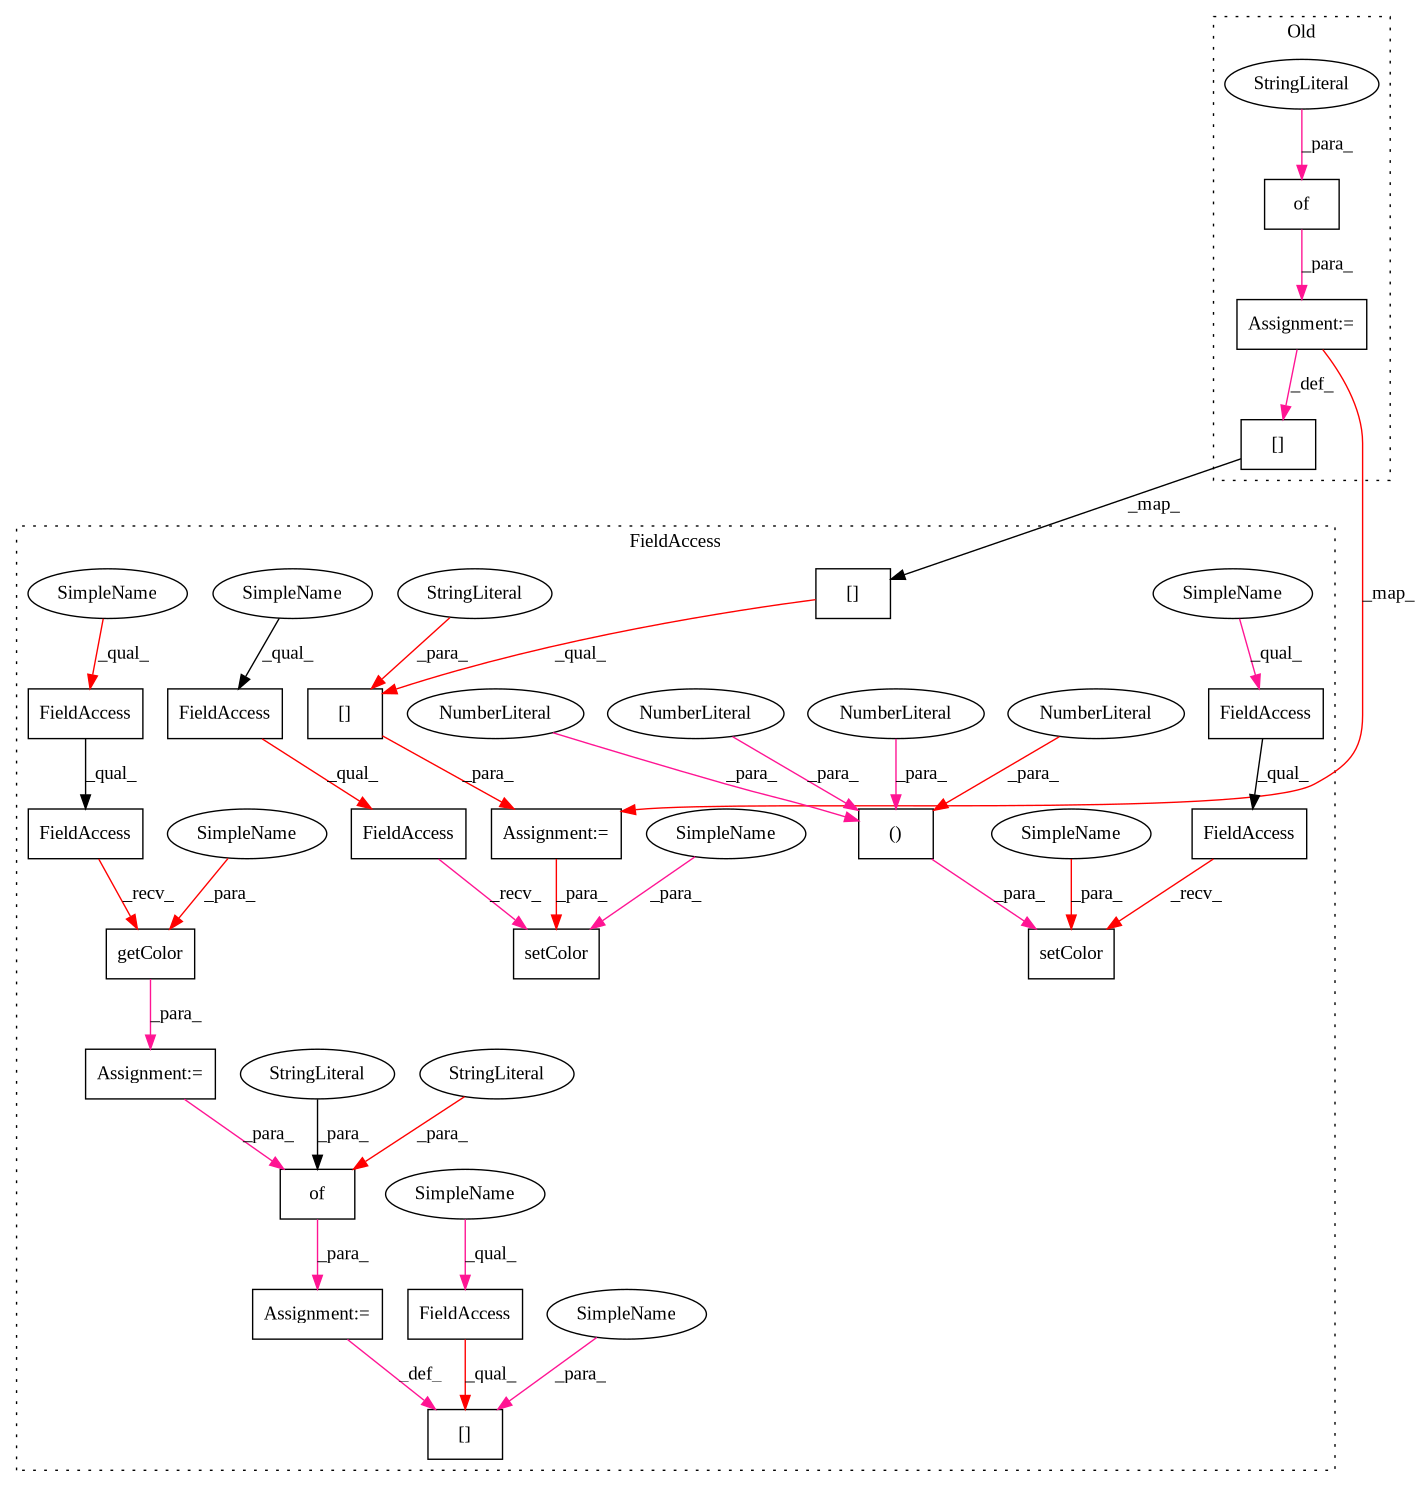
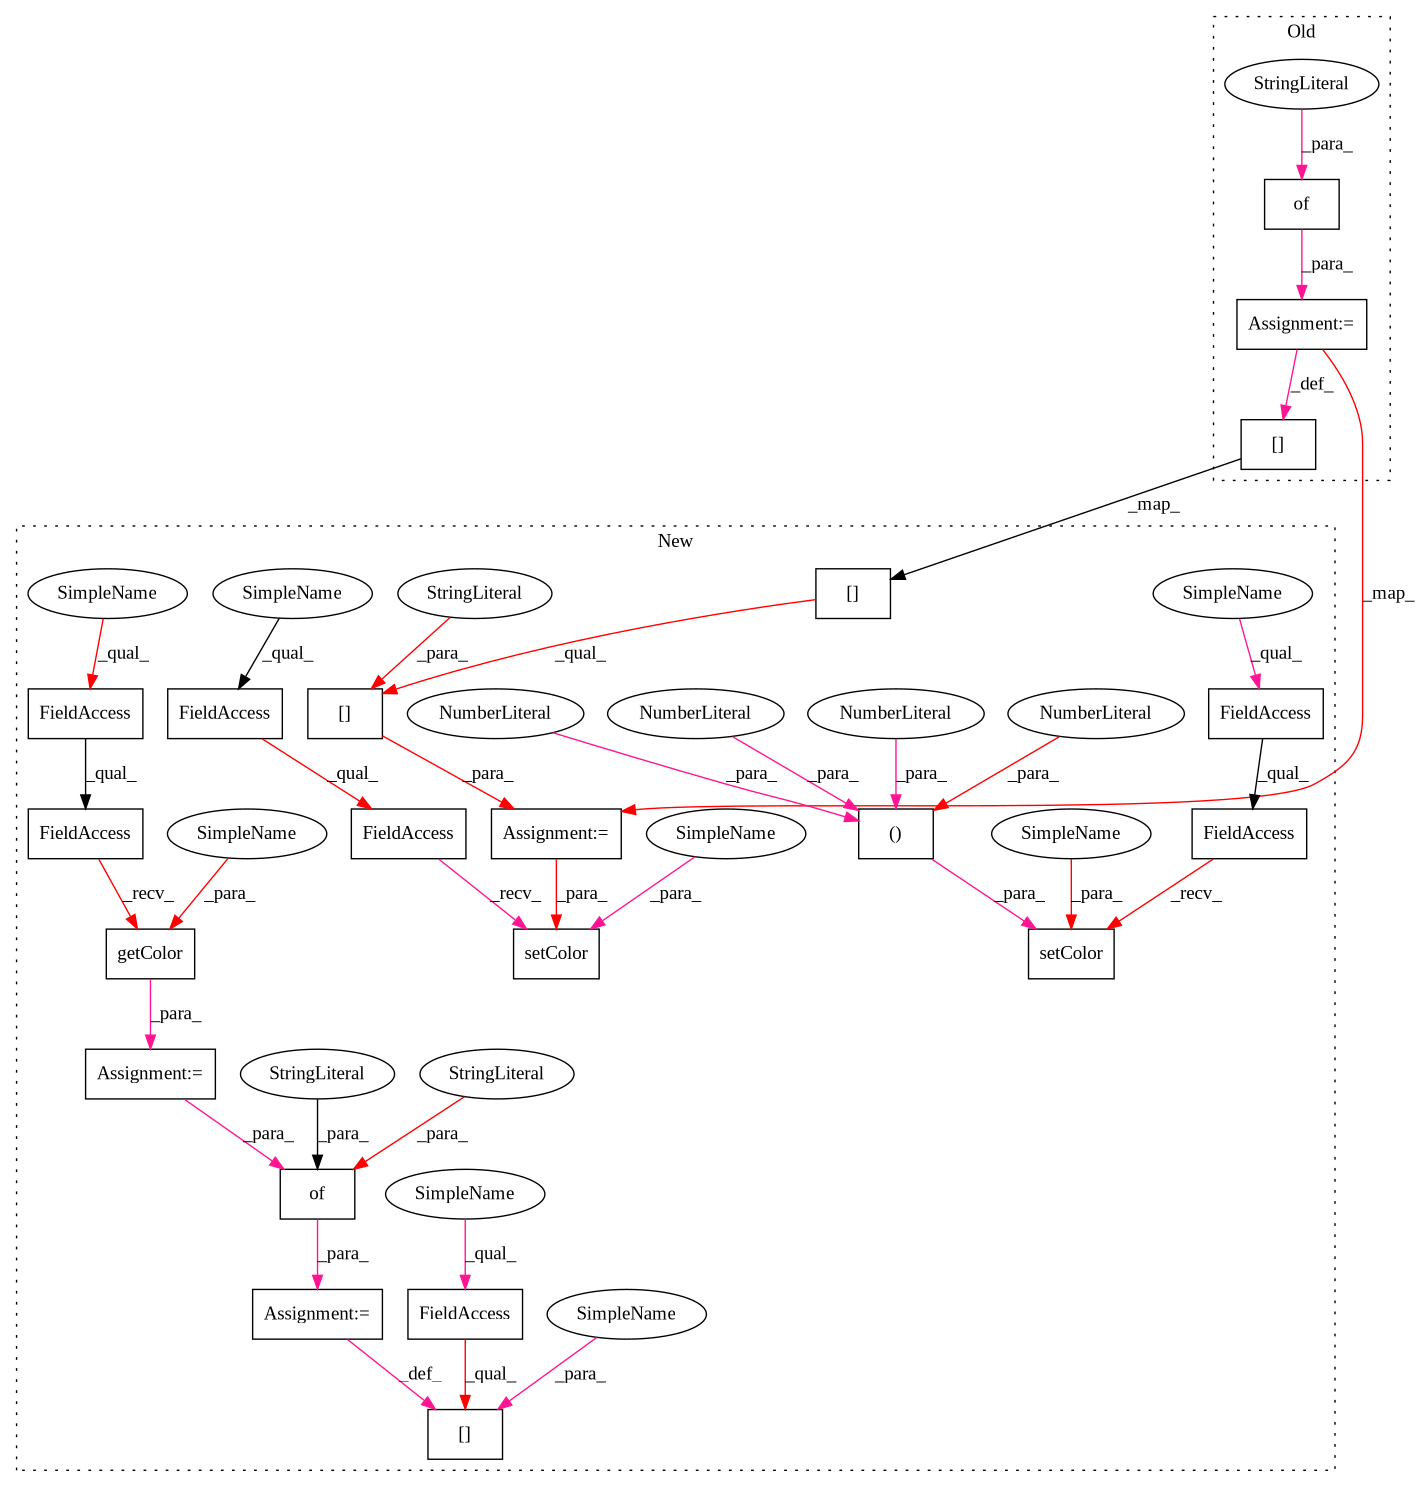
cluster "FieldAccess": label "FieldAccess" -> "New"
